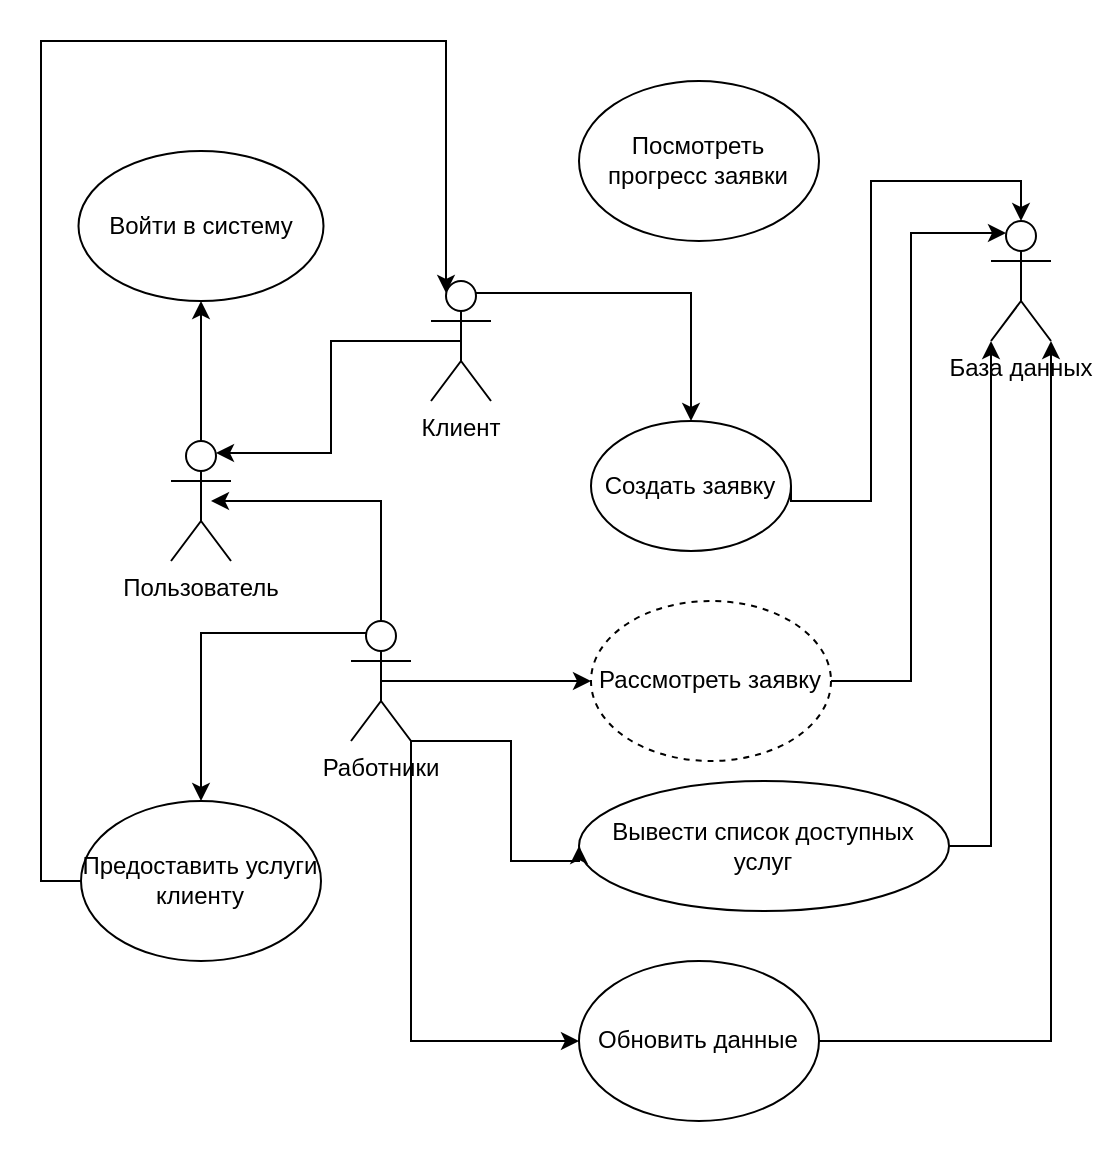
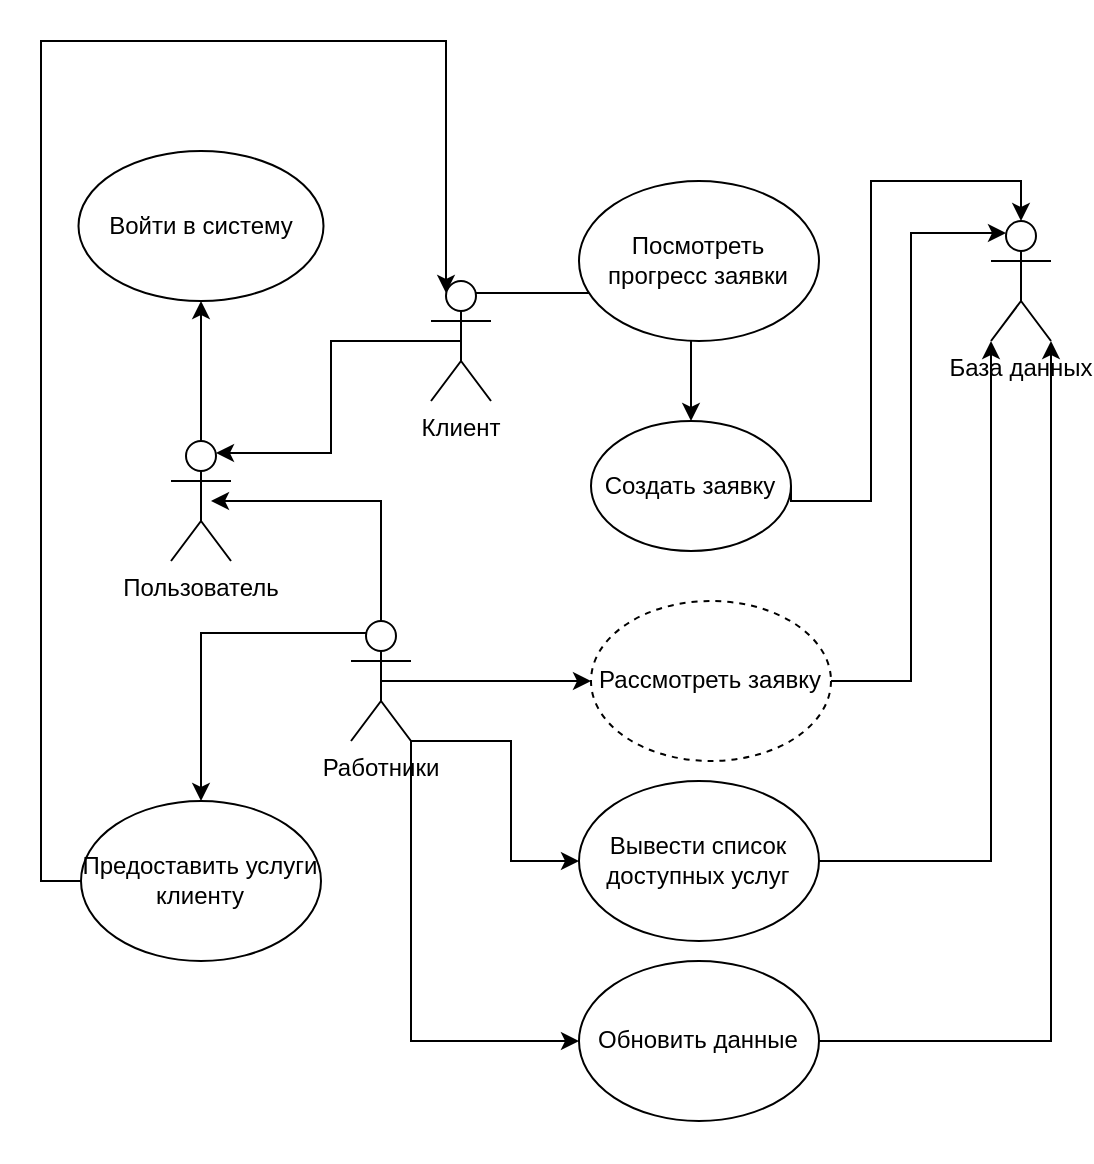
node "Посмотреть прогресс заявки": moved (699, 161) -> (699, 261)
node "Вывести список доступных услуг": size 370x130 -> 240x160
